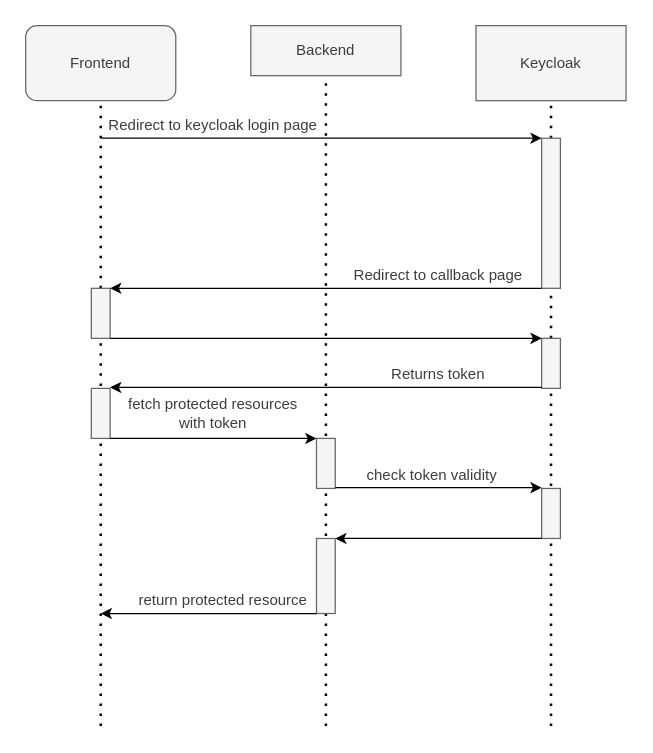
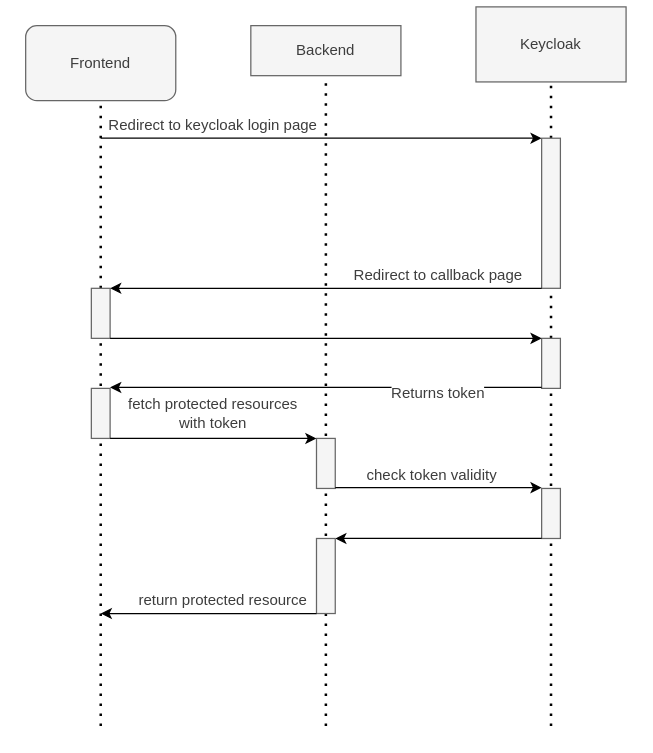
node "Keycloak": moved (551, 63) -> (551, 44)
node "Returns token": moved (438, 375) -> (438, 393)
